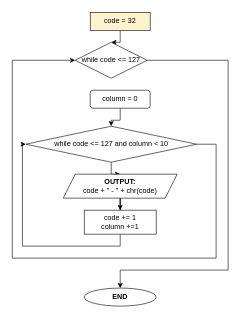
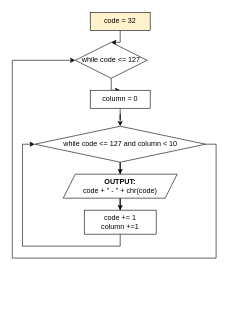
edge "while code <= 127" -> "END": removed
edge "while code <= 127" -> "column = 0": added
node "column = 0": shape rounded rectangle -> rectangle
node "while code <= 127 and column < 10": moved (111, 144) -> (120, 144)
node "END": removed
